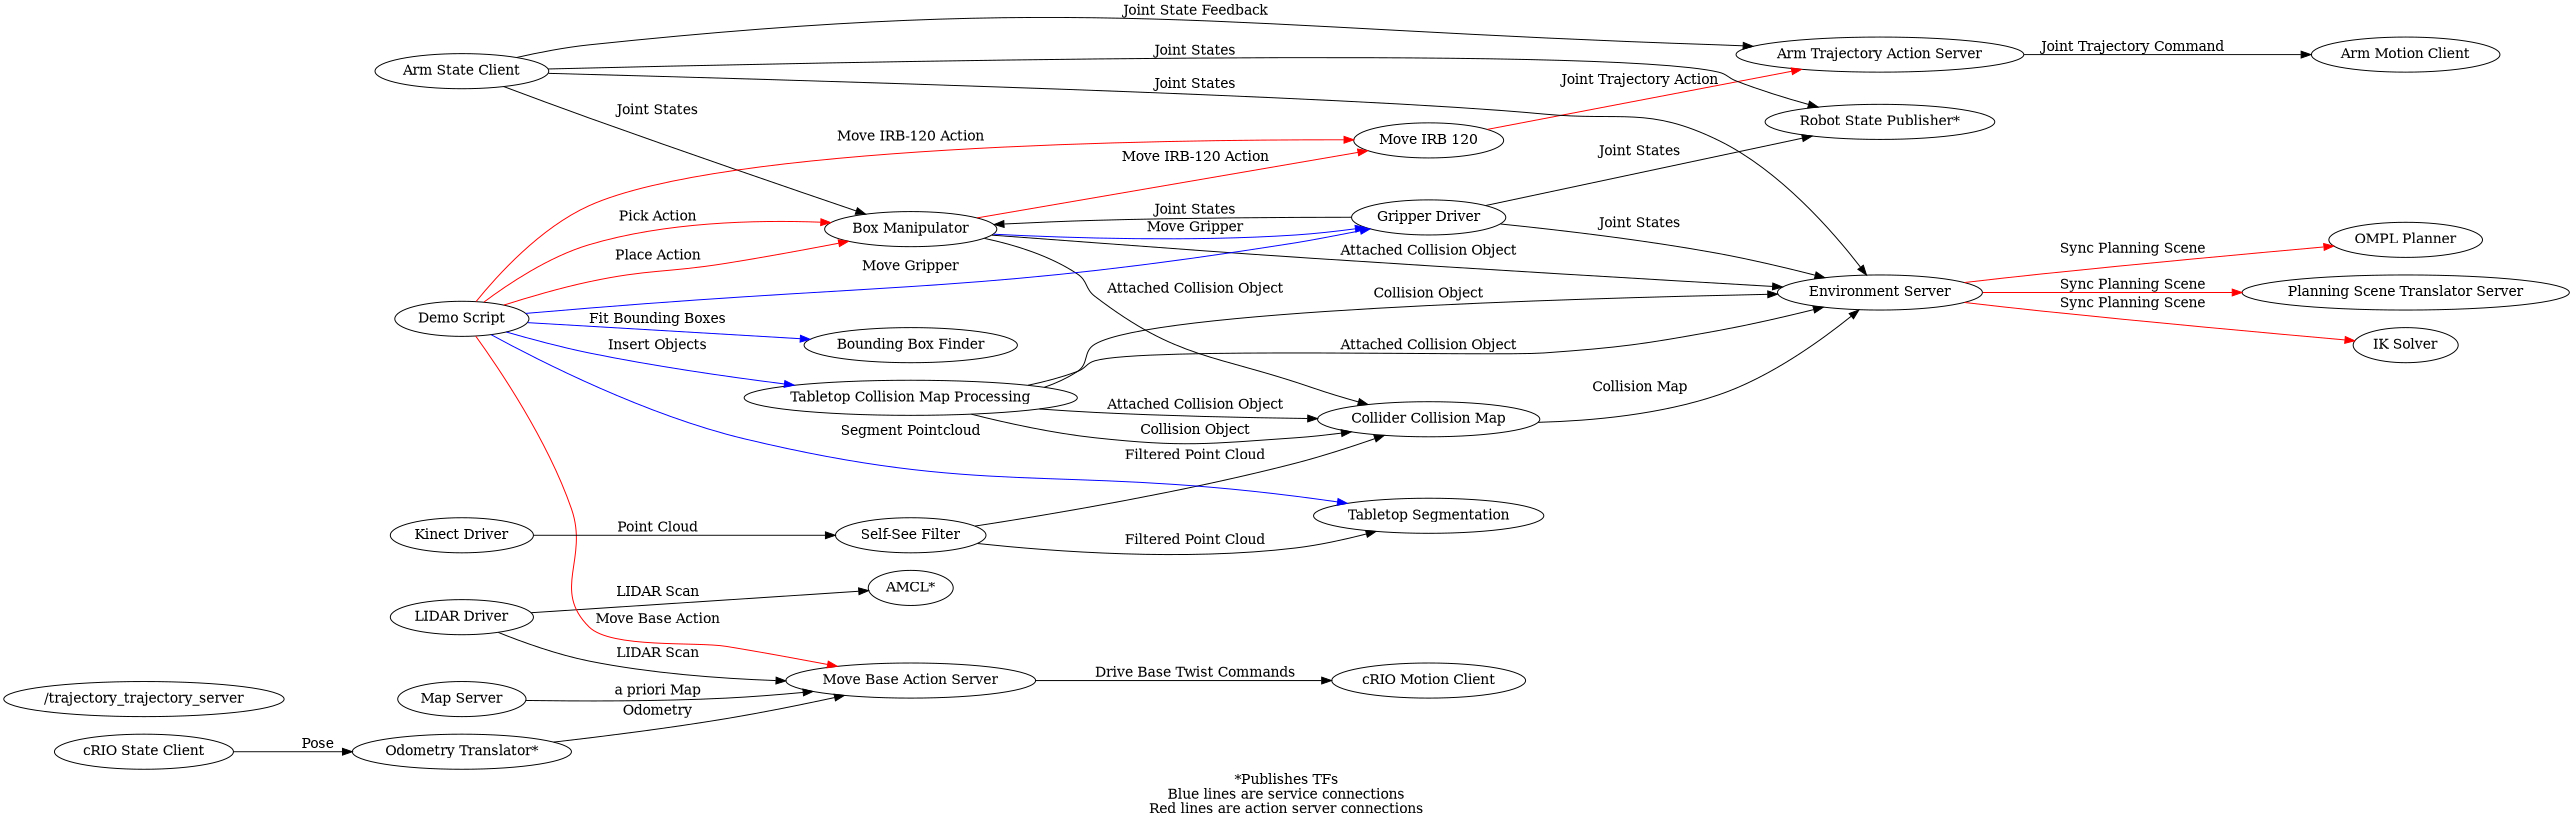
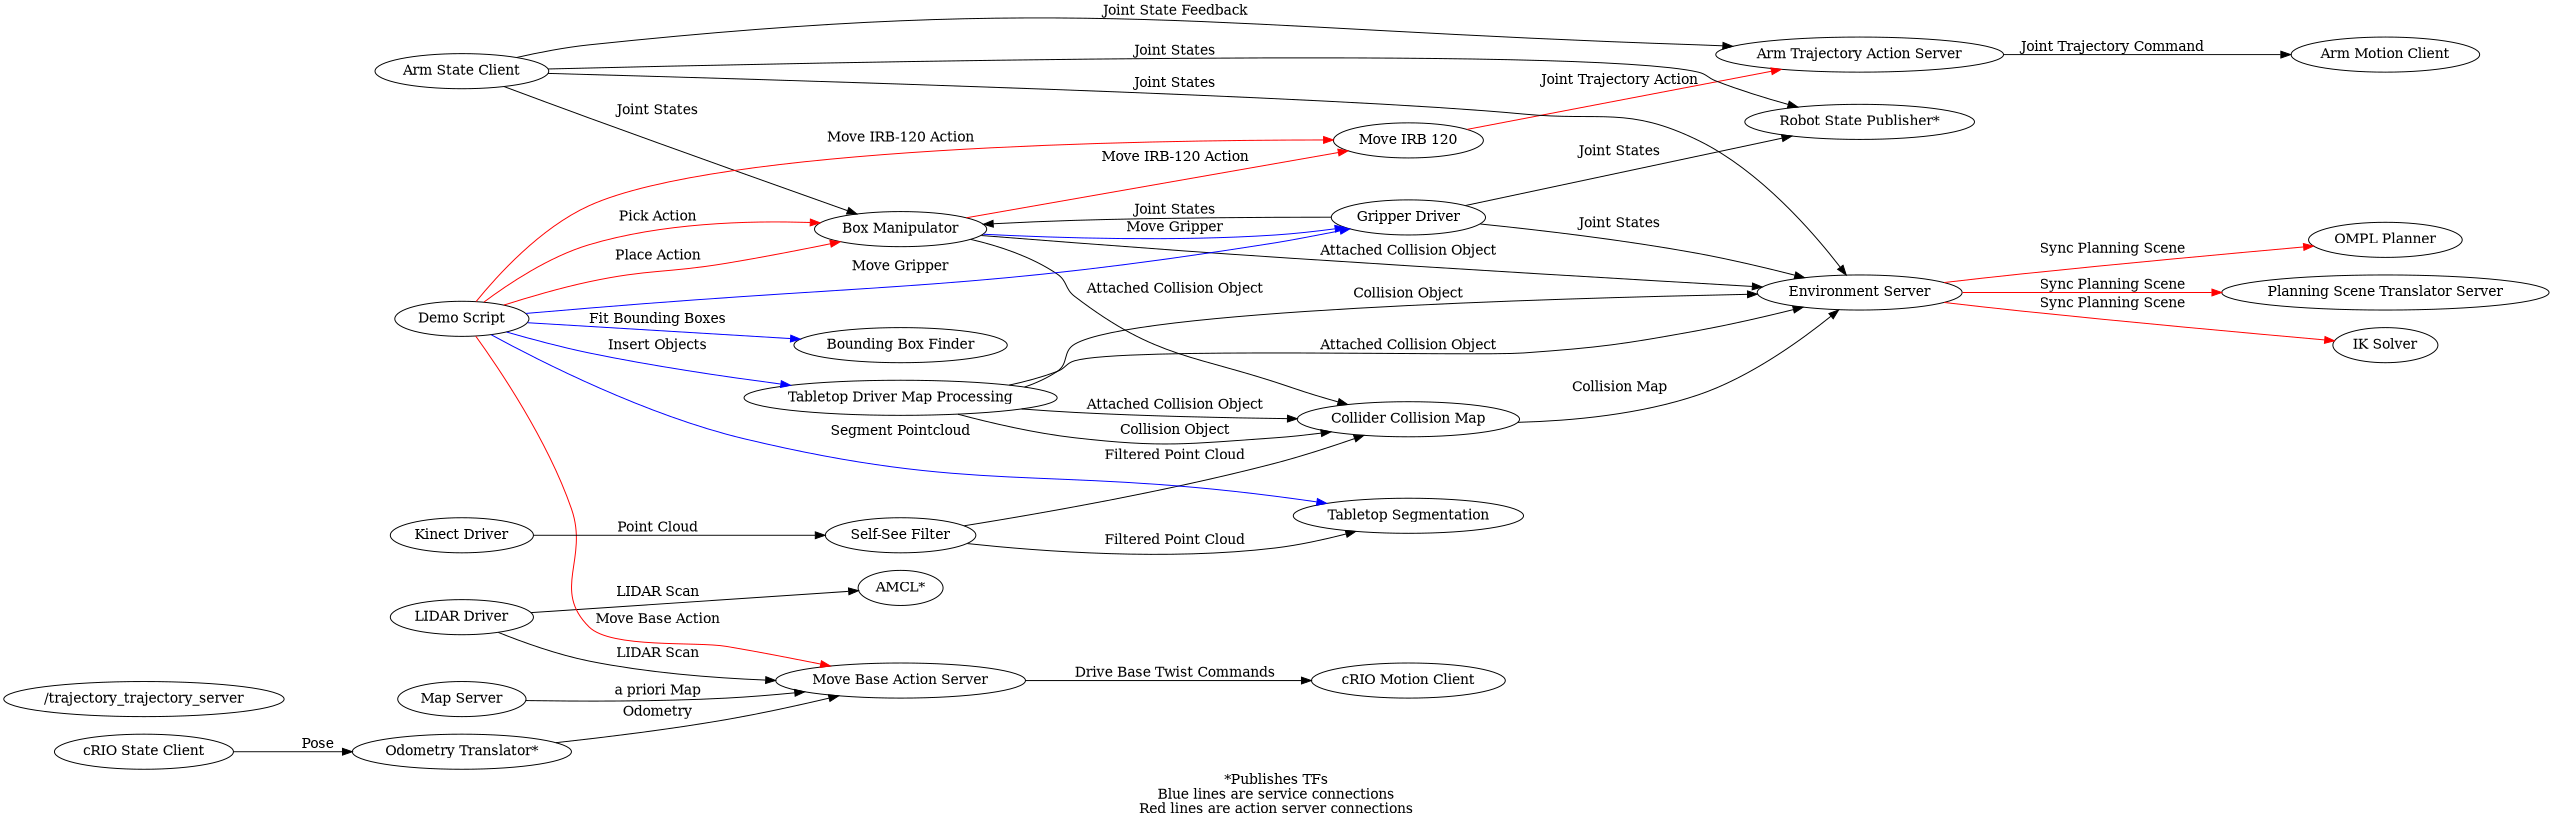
node "Tabletop Collision Map Processing": label "Tabletop Collision Map Processing" -> "Tabletop Driver Map Processing"
